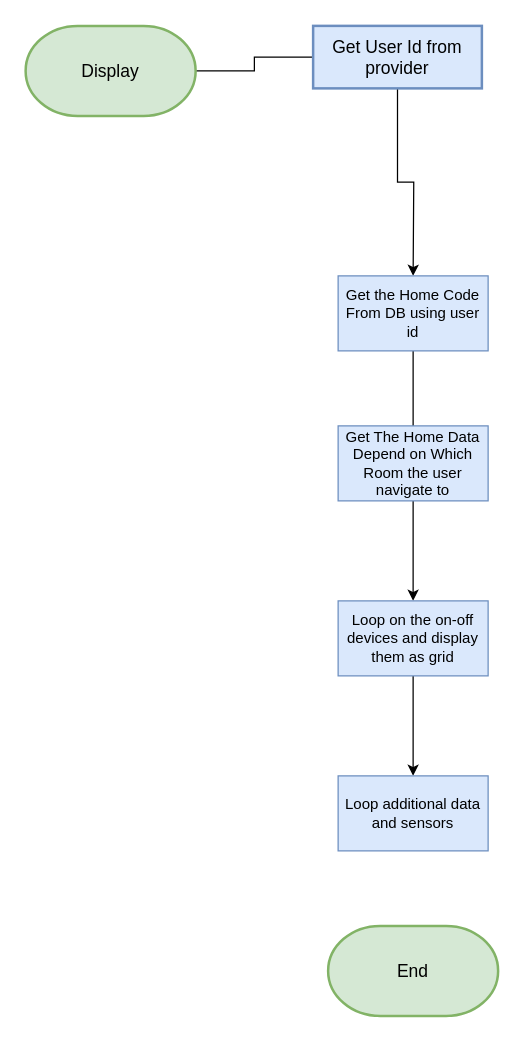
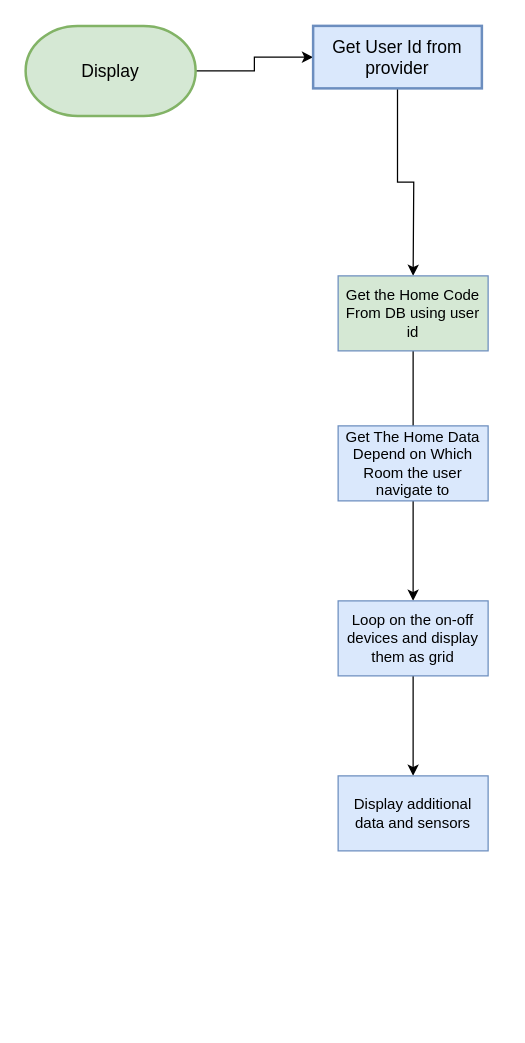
edge "Get User Id from provider" -- "Display": arrowhead none -> classic
node "Get the Home Code From DB using user id": fillcolor #dae8fc -> #d5e8d4
node "Loop additional data and sensors": label "Loop additional data and sensors" -> "Display additional data and sensors"
node "End": removed
